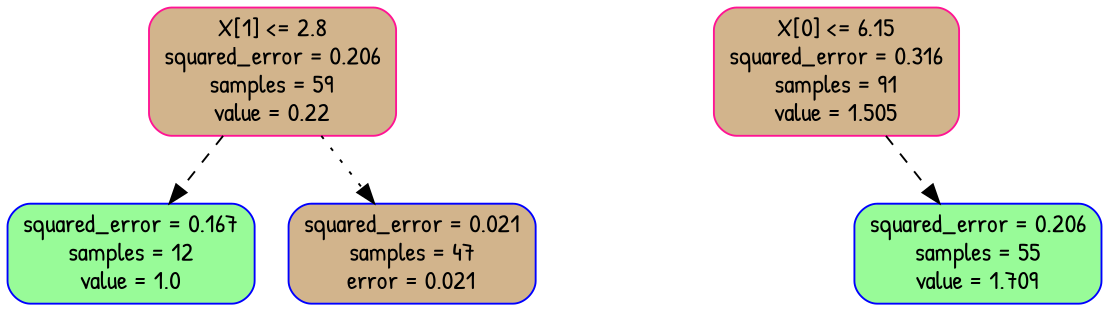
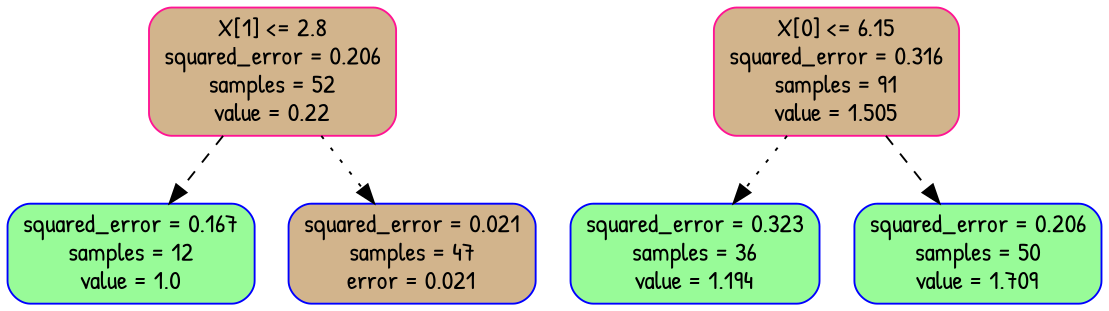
node "X[1] <= 2.8 squared_error = 0.206 samples = 59 value = 0.22": label "X[1] <= 2.8 squared_error = 0.206 samples = 59 value = 0.22" -> "X[1] <= 2.8 squared_error = 0.206 samples = 52 value = 0.22"
node "squared_error = 0.323 samples = 36 value = 1.194": added
node "squared_error = 0.206 samples = 55 value = 1.709": label "squared_error = 0.206 samples = 55 value = 1.709" -> "squared_error = 0.206 samples = 50 value = 1.709"
